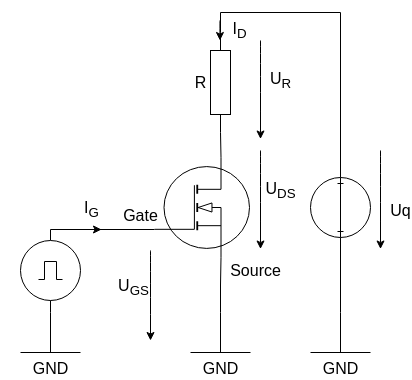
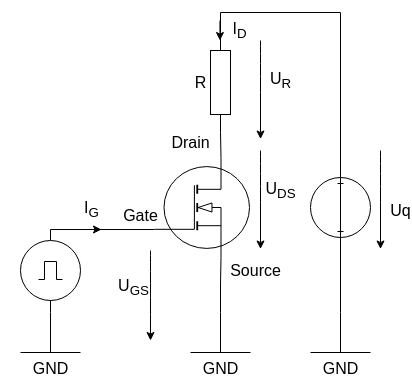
node "Drain": added
